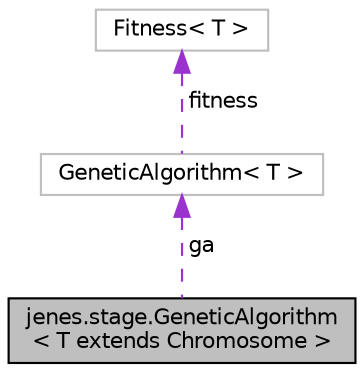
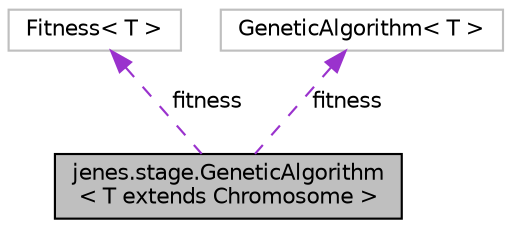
edge "GeneticAlgorithm< T >" -> "Fitness< T >": now "jenes.stage.GeneticAlgorithm < T extends Chromosome >" -> "Fitness< T >"
edge "jenes.stage.GeneticAlgorithm < T extends Chromosome >" -> "GeneticAlgorithm< T >": label " ga" -> " fitness"
